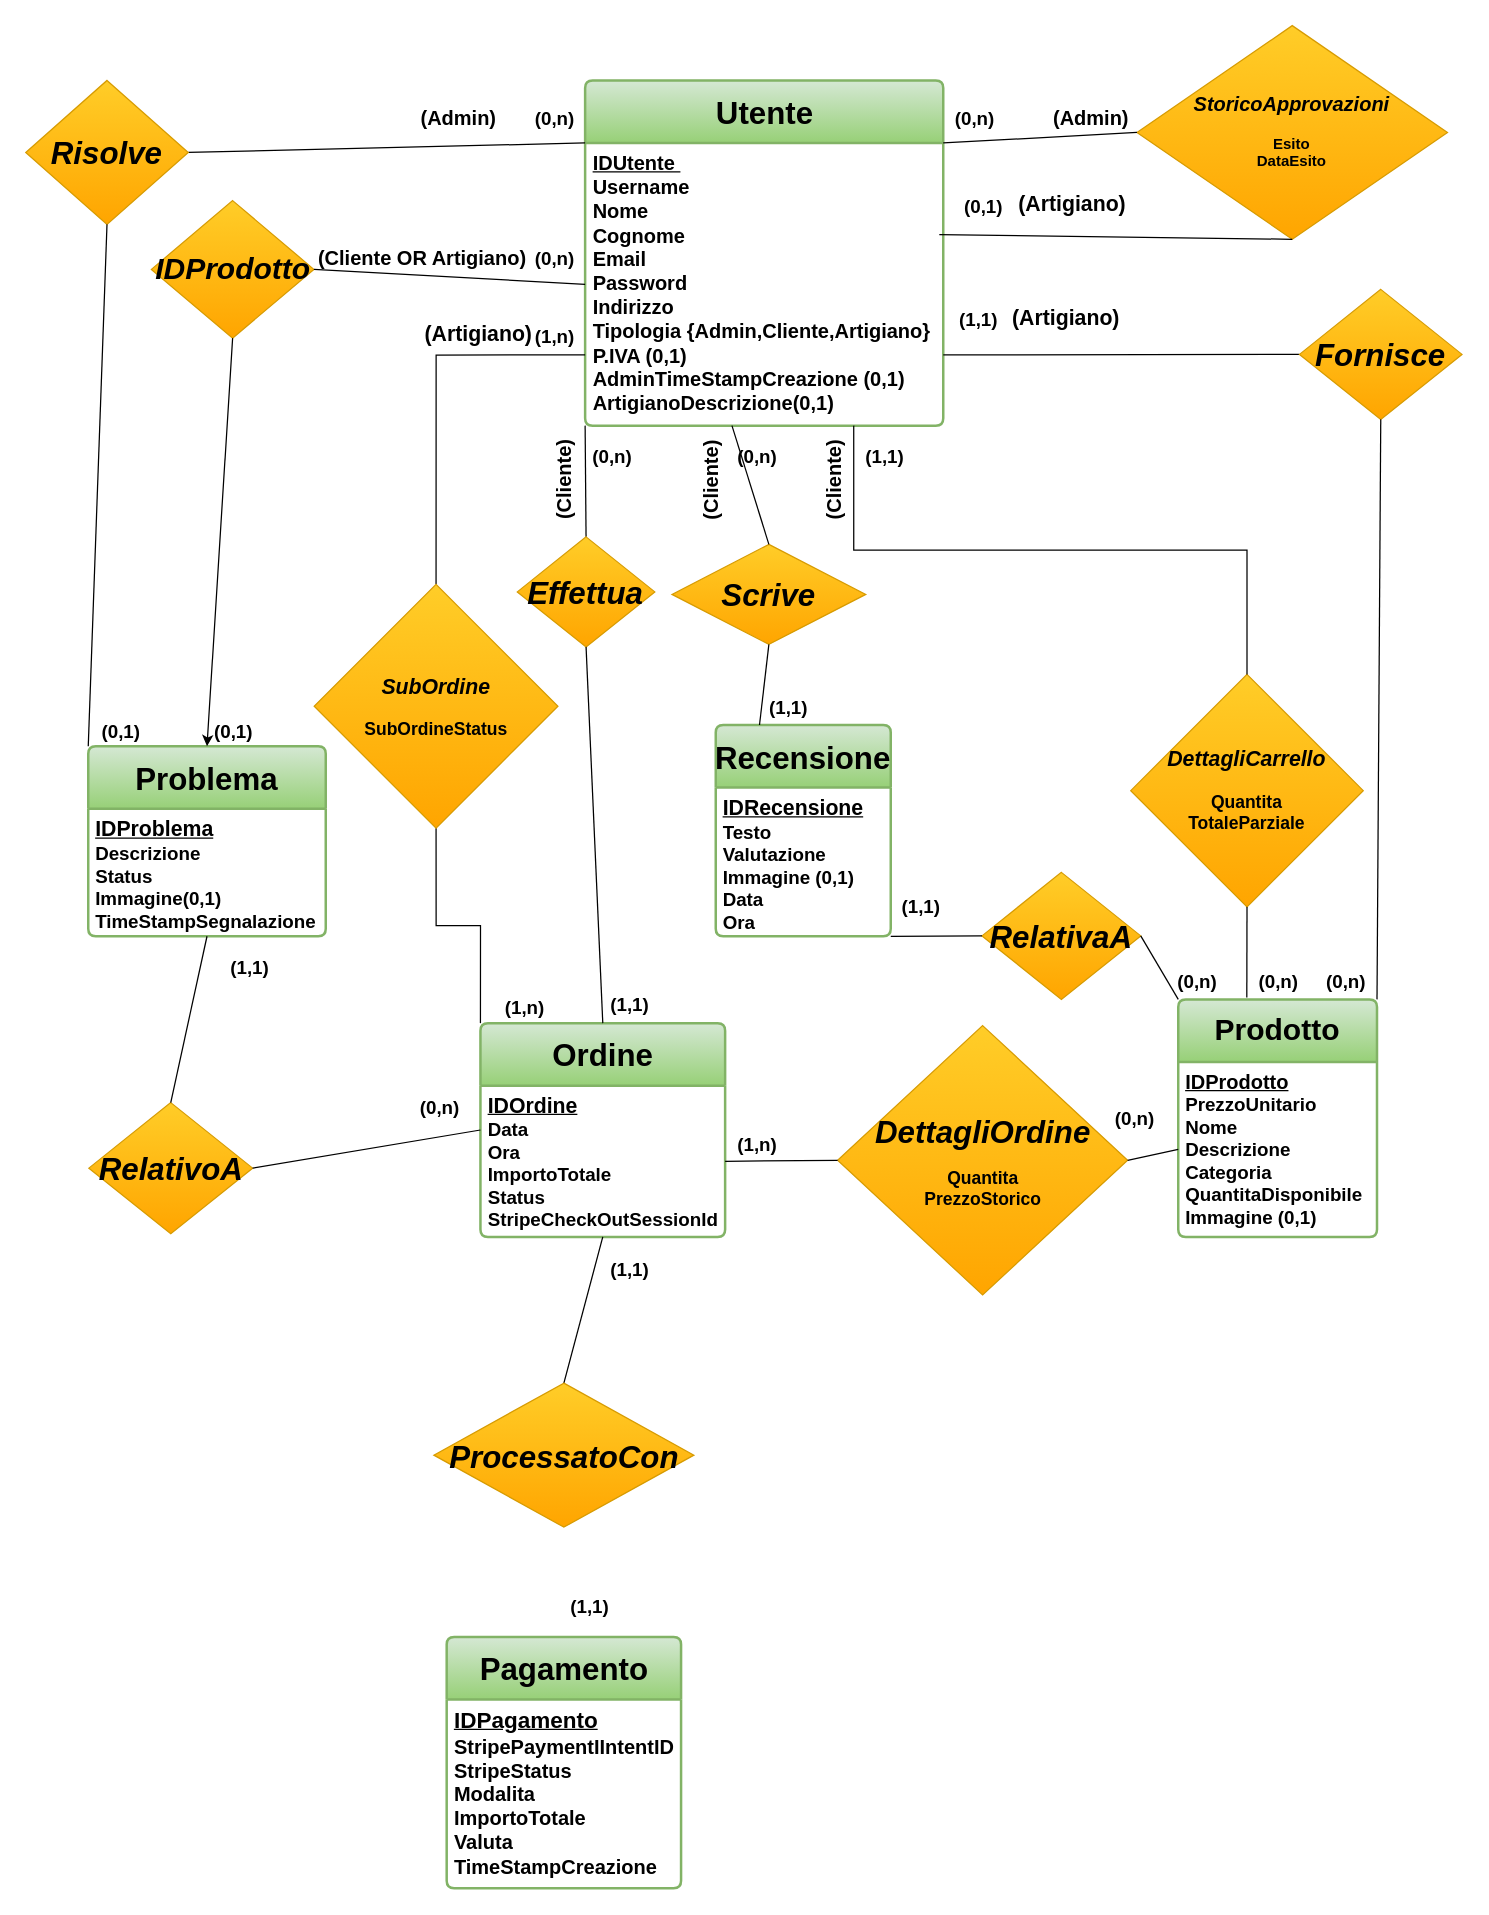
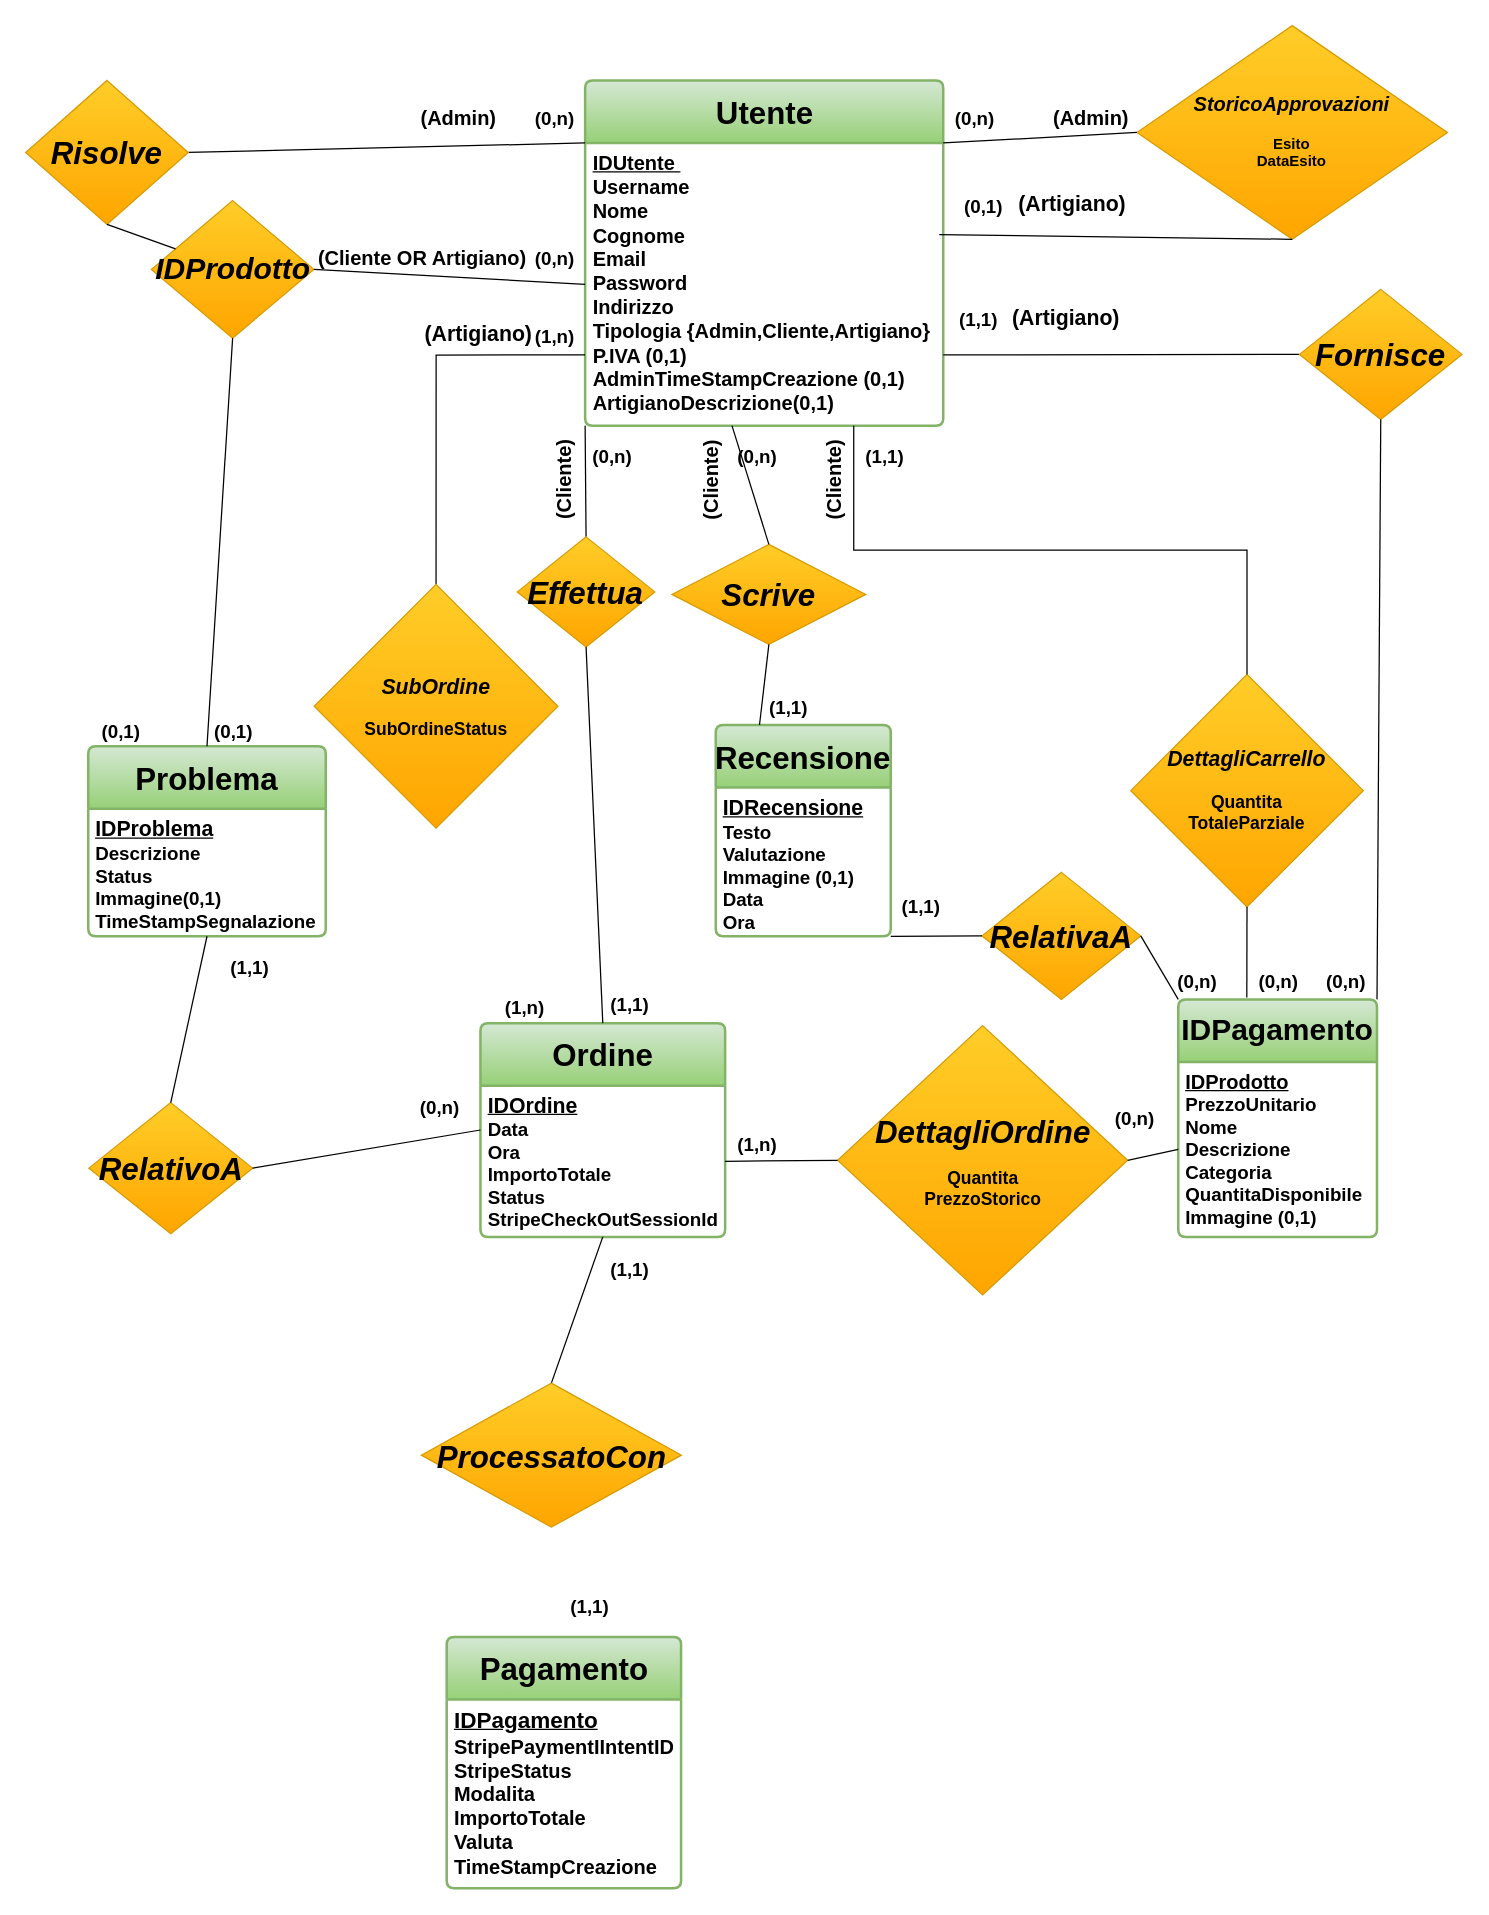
edge "Risolve" -- "Problema": now "Risolve" -- "IDProdotto"
edge "IDProdotto" -> "Problema": arrowhead classic -> none
edge "SubOrdine SubOrdineStatus" -- "Ordine": removed
node "Prodotto": label "Prodotto" -> "IDPagamento"
node "ProcessatoCon": moved (564, 1455) -> (551, 1455)
